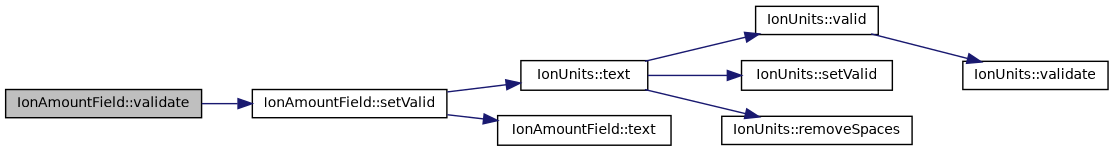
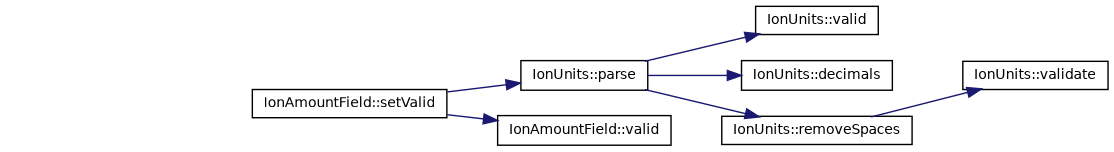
edge "IonUnits::valid" -> "IonUnits::validate": now "IonUnits::removeSpaces" -> "IonUnits::validate"
node "IonUnits::text": label "IonUnits::text" -> "IonUnits::parse"
node "IonUnits::setValid": label "IonUnits::setValid" -> "IonUnits::decimals"
node "IonAmountField::validate": removed
node "IonAmountField::text": label "IonAmountField::text" -> "IonAmountField::valid"
